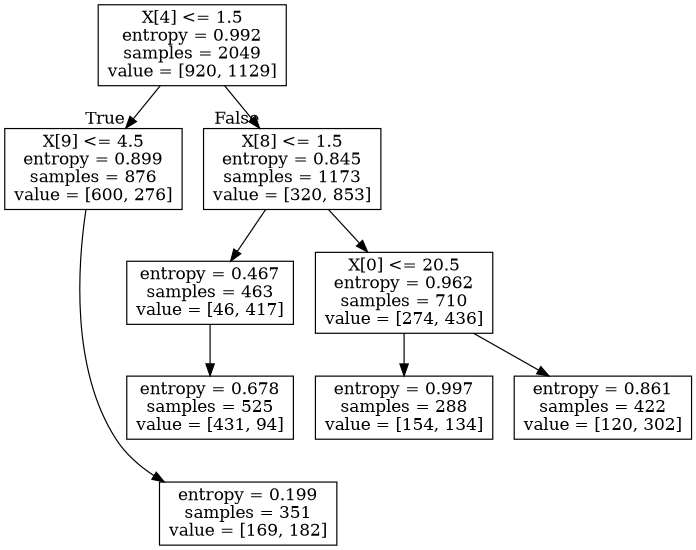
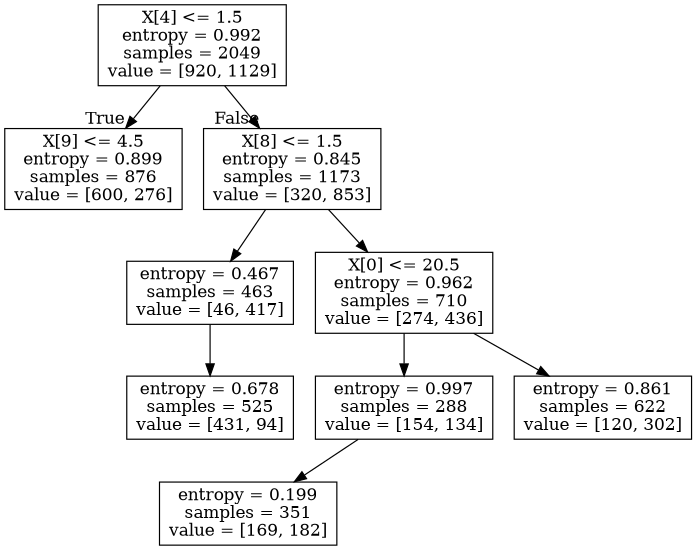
edge "X[9] <= 4.5 entropy = 0.899 samples = 876 value = [600, 276]" -> "entropy = 0.199 samples = 351 value = [169, 182]": now "entropy = 0.997 samples = 288 value = [154, 134]" -> "entropy = 0.199 samples = 351 value = [169, 182]"
node "entropy = 0.861 samples = 422 value = [120, 302]": label "entropy = 0.861 samples = 422 value = [120, 302]" -> "entropy = 0.861 samples = 622 value = [120, 302]"
